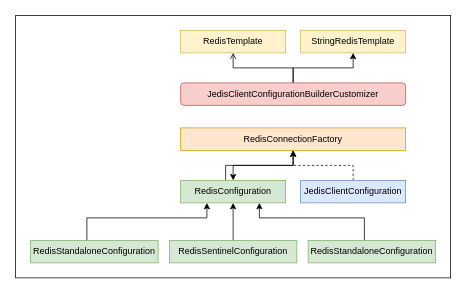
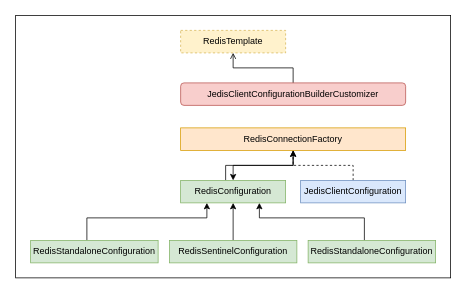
node "RedisTemplate": style solid -> dashed
node "StringRedisTemplate": removed
edge "JedisClientConfigurationBuilderCustomizer" -> "StringRedisTemplate": removed
